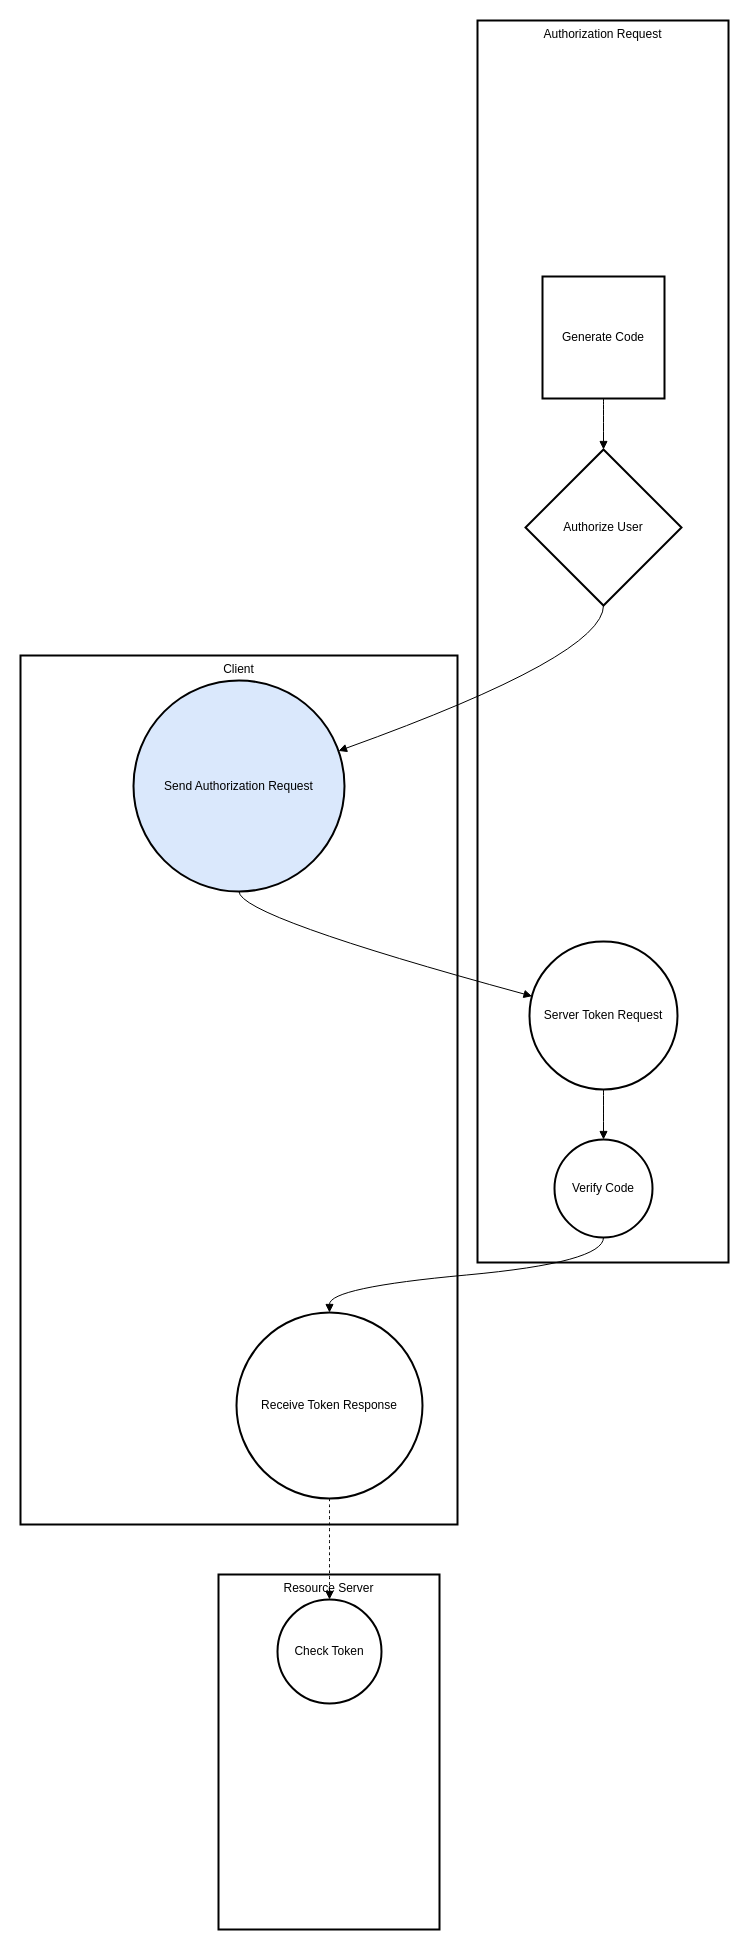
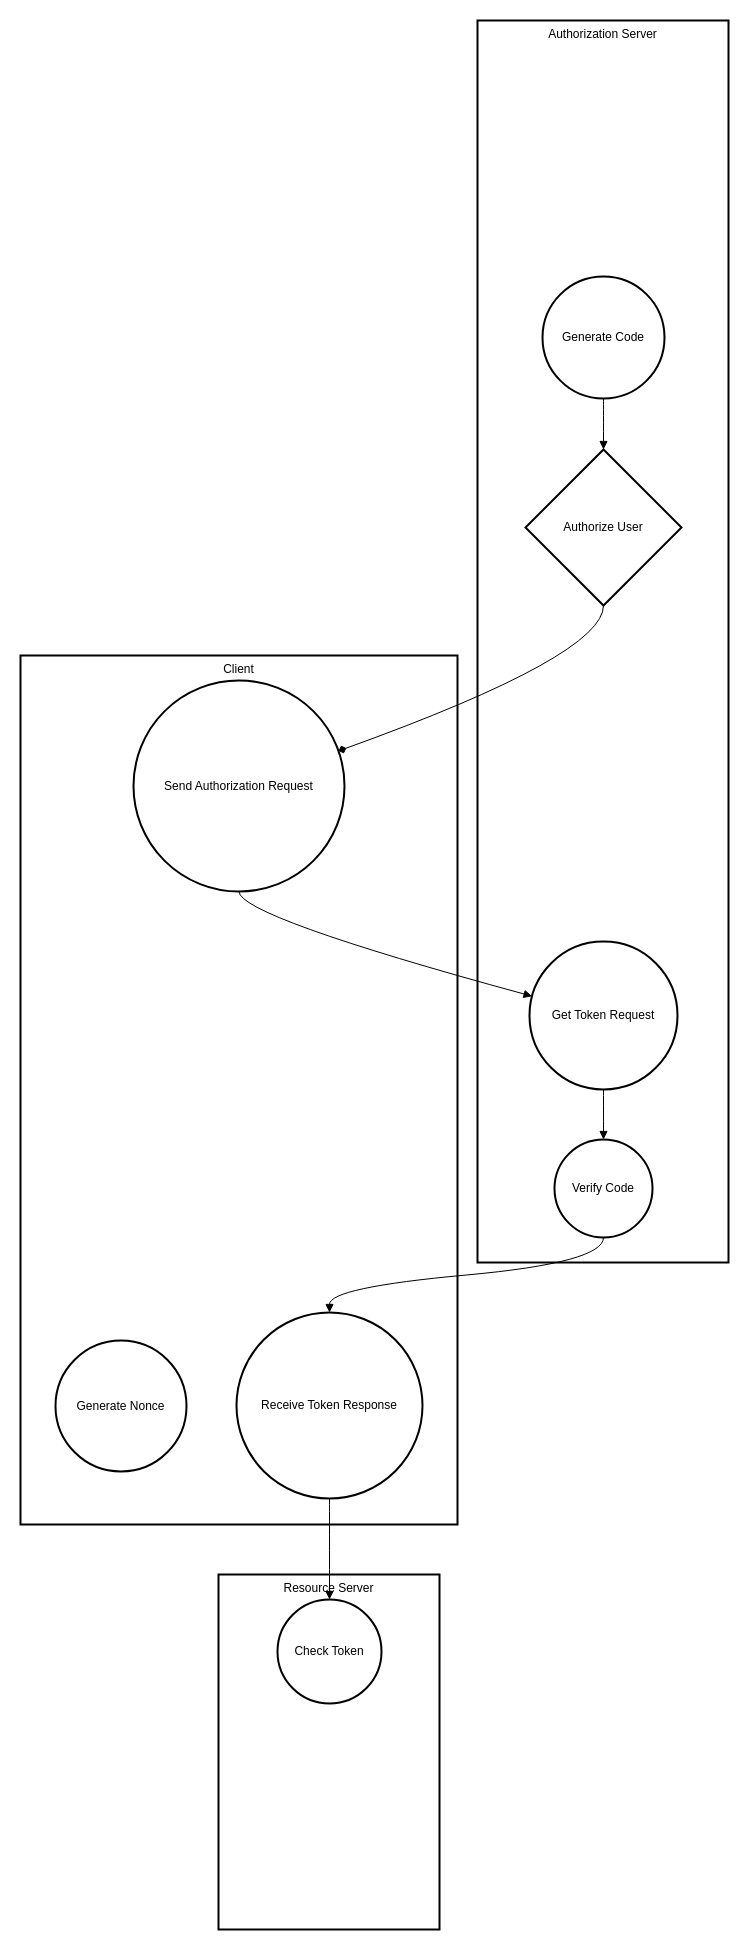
node "Authorization Request": label "Authorization Request" -> "Authorization Server"
node "Generate Code": shape rectangle -> ellipse
edge "Authorize User" -> "Send Authorization Request": arrowhead block -> diamond
node "Send Authorization Request": fillcolor #dae8fc -> #ffffff
node "Server Token Request": label "Server Token Request" -> "Get Token Request"
node "Generate Nonce": added
edge "Receive Token Response" -> "Check Token": style dashed -> solid
